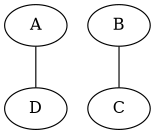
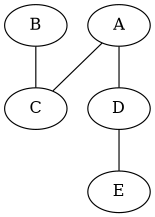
edge "A" -- "C": added
node "E": added
